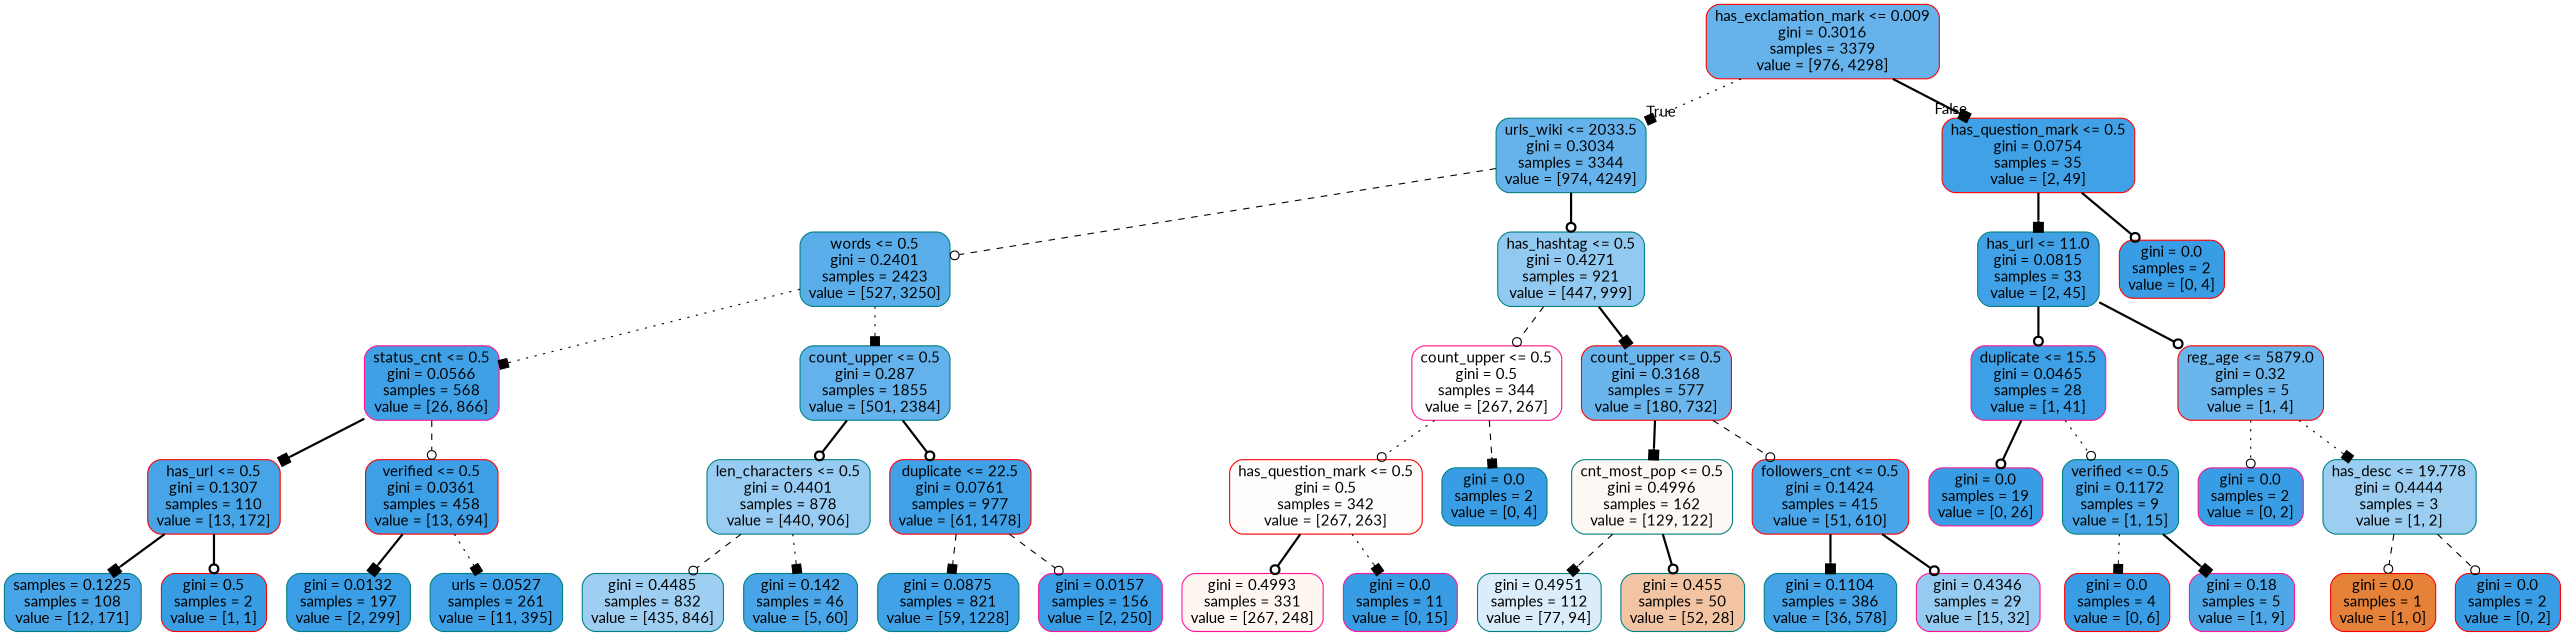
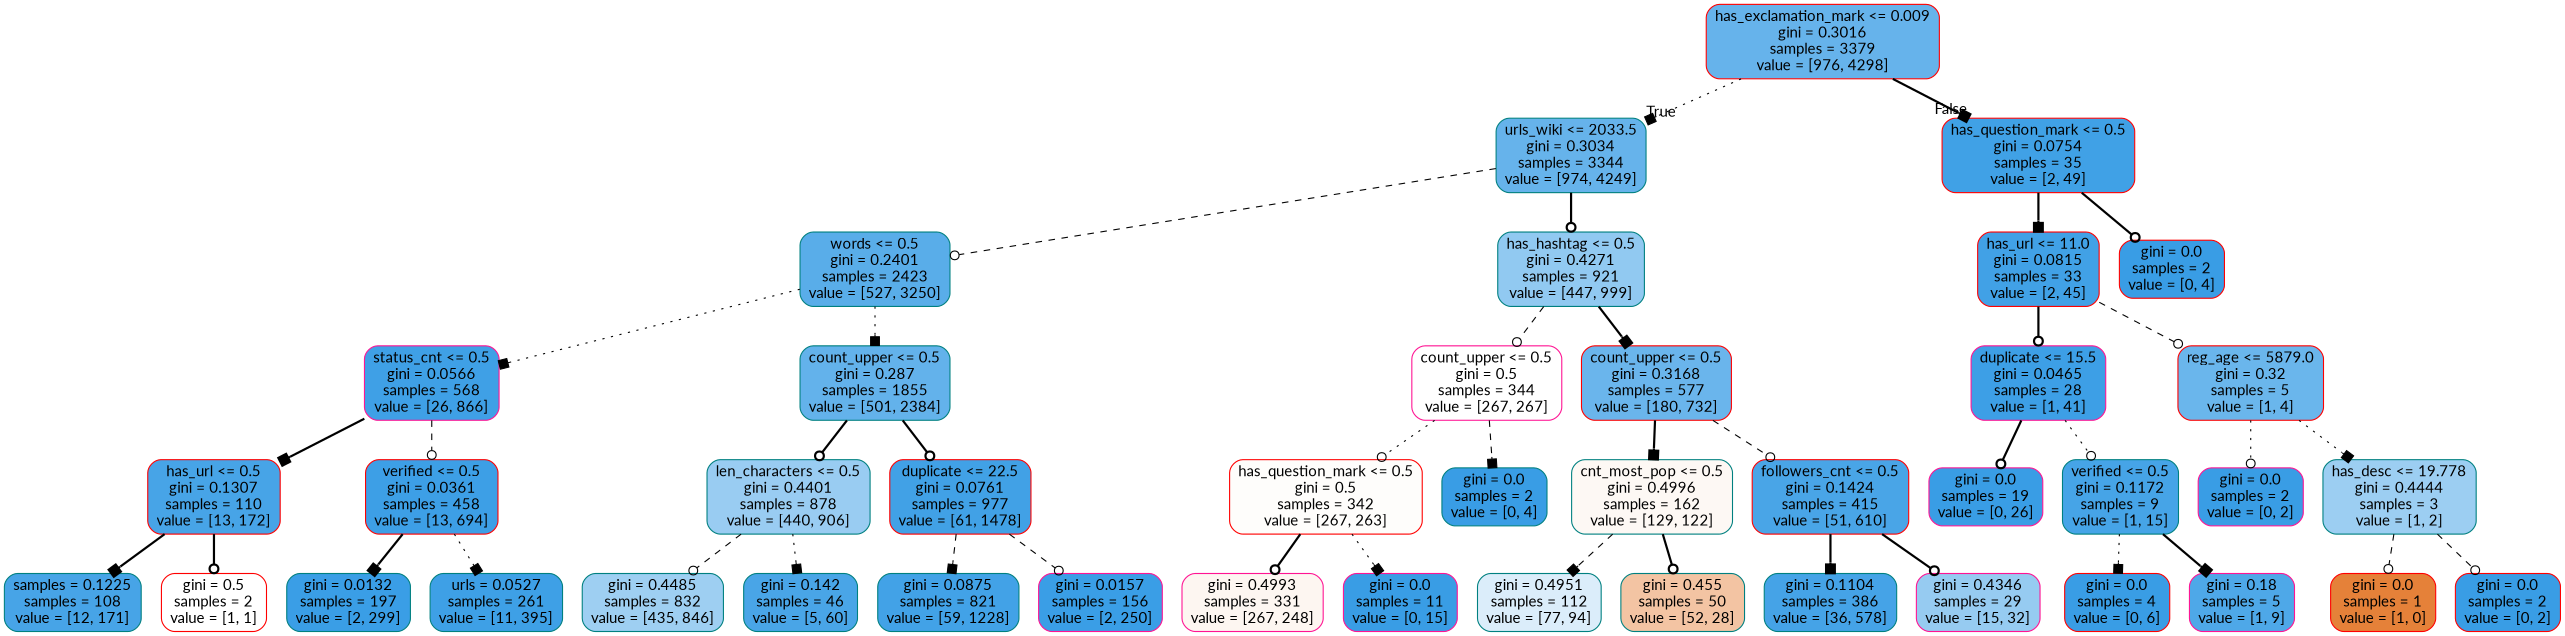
node "has_url <= 11.0 gini = 0.0815 samples = 33 value = [2, 45]": color teal -> red
edge "has_url <= 11.0 gini = 0.0815 samples = 33 value = [2, 45]" -> "reg_age <= 5879.0 gini = 0.32 samples = 5 value = [1, 4]": style bold -> dashed
node "gini = 0.5 samples = 2 value = [1, 1]": fillcolor #399de5ff -> #e5813900
